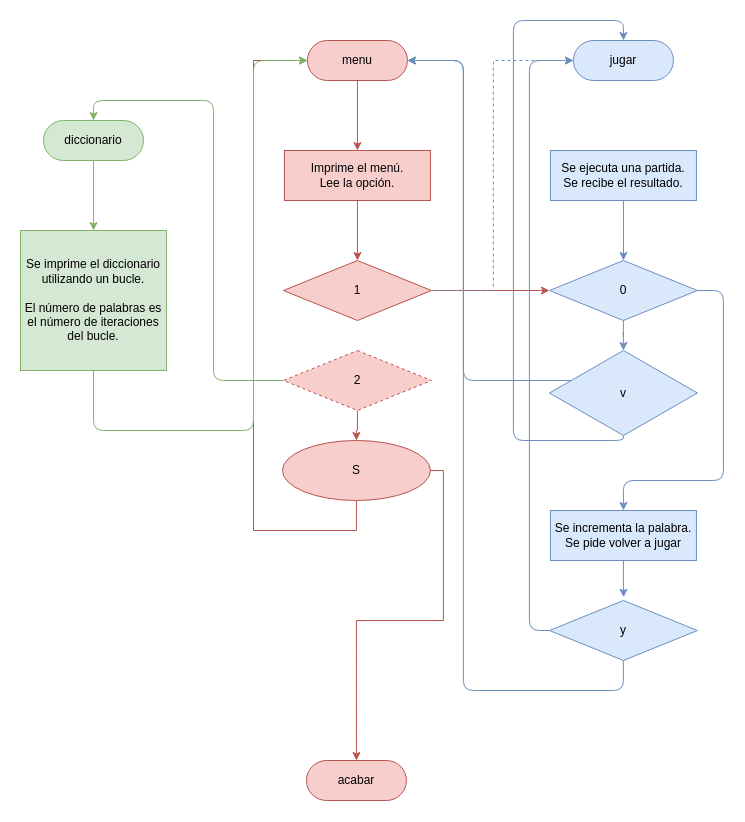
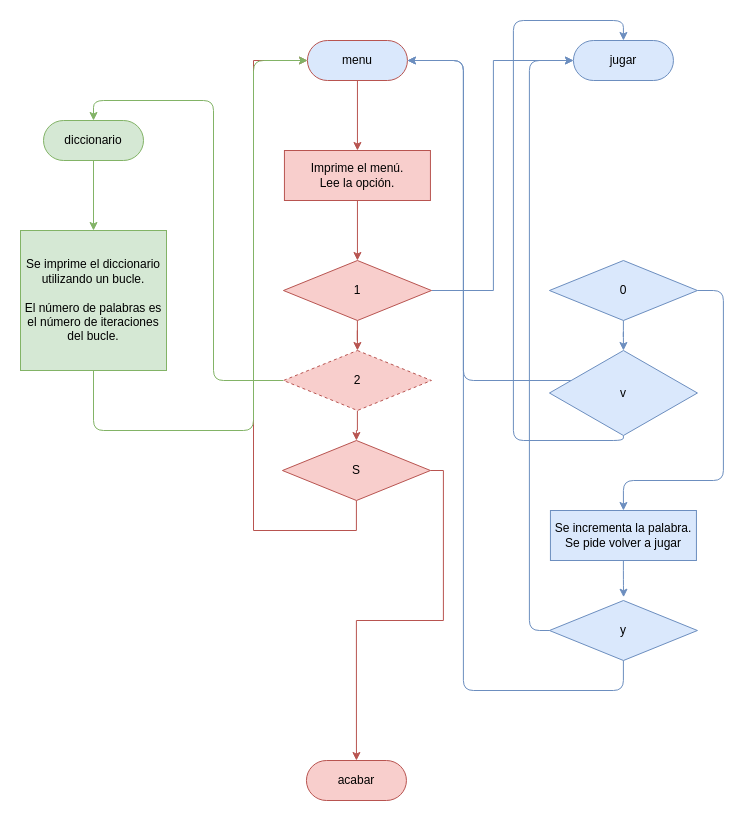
node "menu": fillcolor #f8cecc -> #dae8fc
edge "1" -> "jugar": style dashed -> solid
node "Se ejecuta una partida. Se recibe el resultado.": removed
edge "Se ejecuta una partida. Se recibe el resultado." -> "0": removed
edge "1" -> "0": now "1" -> "2"
node "S": shape ellipse -> diamond
